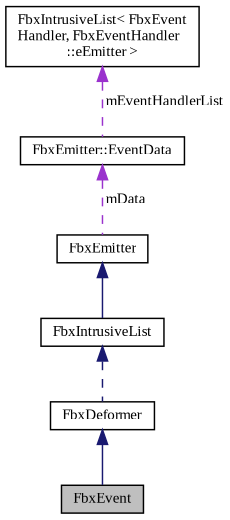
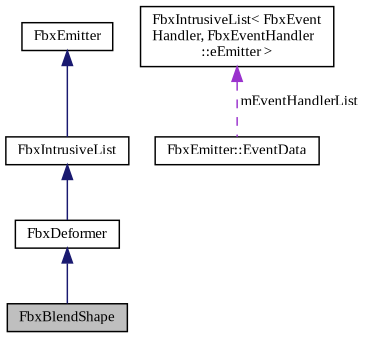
edge "FbxEmitter" -> "FbxEmitter::EventData": removed, label "mData"
edge "FbxDeformer" -> "FbxIntrusiveList": style dashed -> solid
node "FbxEvent": label "FbxEvent" -> "FbxBlendShape"
